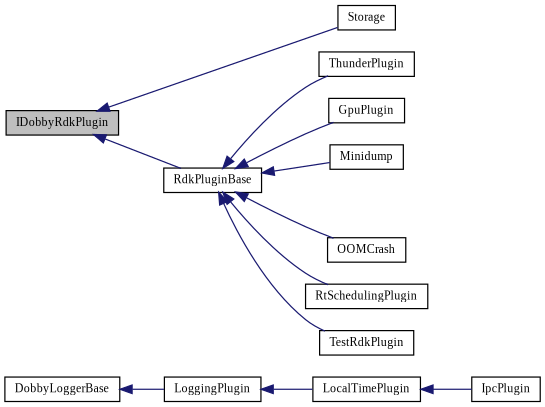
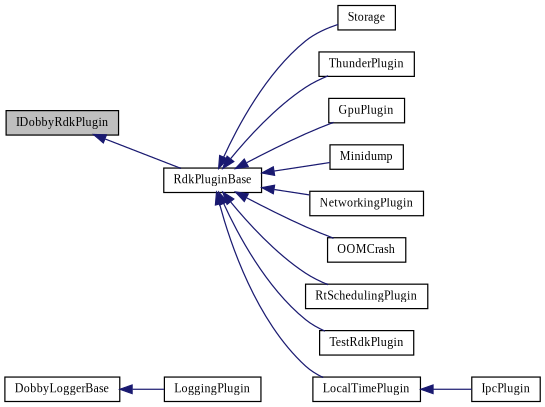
edge "Storage" -> "IDobbyRdkPlugin": now "Storage" -> "RdkPluginBase"
node "NetworkingPlugin": added
edge "LocalTimePlugin" -> "LoggingPlugin": now "LocalTimePlugin" -> "RdkPluginBase"
